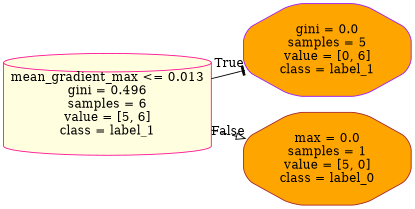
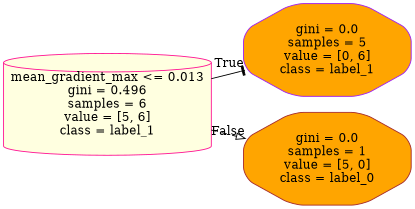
node "max = 0.0 samples = 1 value = [5, 0] class = label_0": label "max = 0.0 samples = 1 value = [5, 0] class = label_0" -> "gini = 0.0 samples = 1 value = [5, 0] class = label_0"
